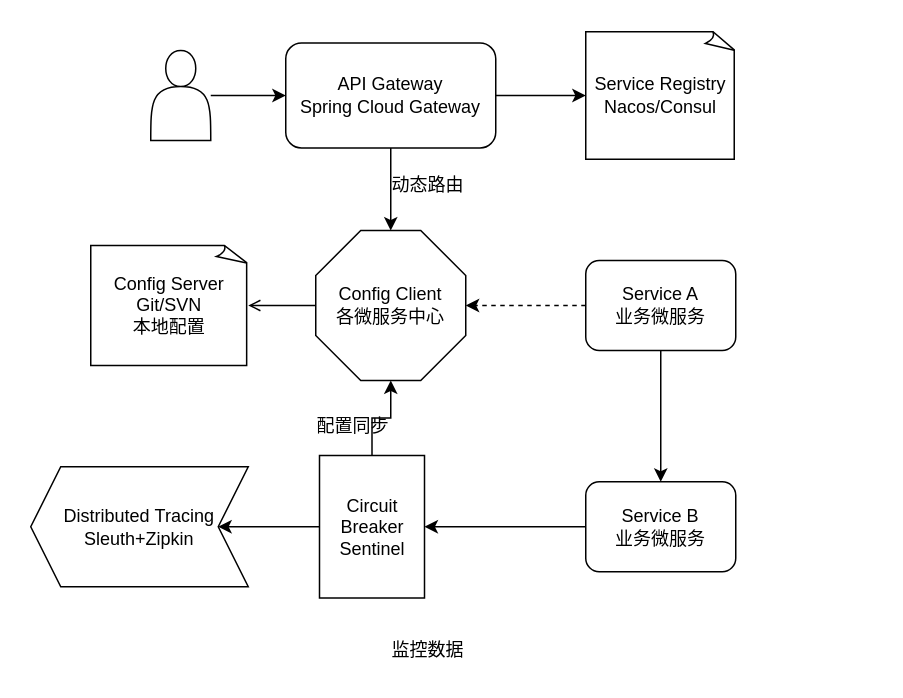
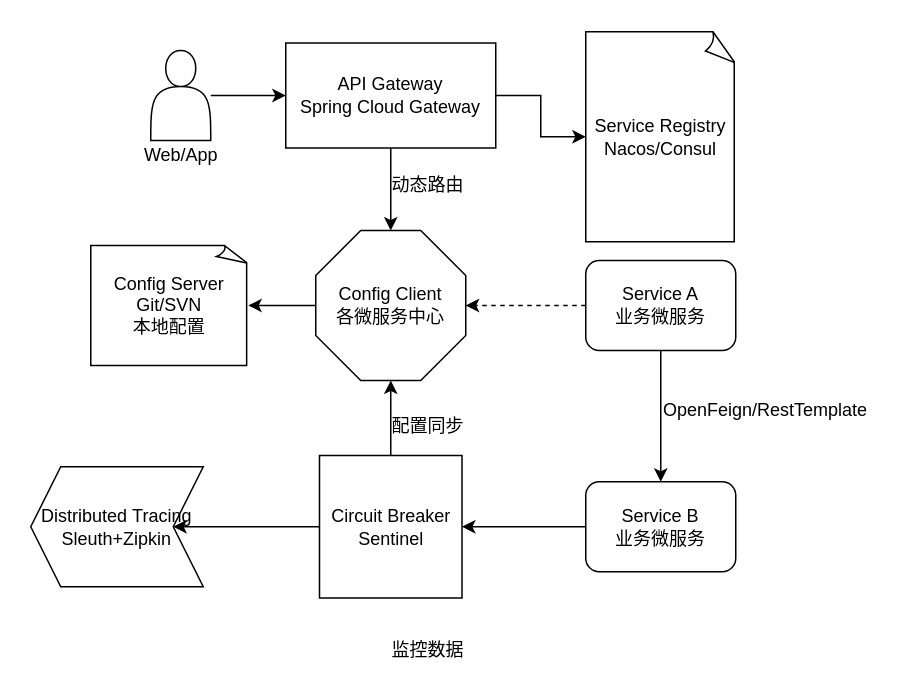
node "API Gateway Spring Cloud Gateway": shape rounded rectangle -> rectangle
node "Service Registry Nacos/Consul": size 150x128 -> 150x210
node "Web/App": added
edge "Config Client 各微服务中心" -> "Config Server Git/SVN 本地配置": arrowhead open -> classic
node "OpenFeign/RestTemplate": added
node "配置同步": moved (353, 427) -> (428, 427)
node "Distributed Tracing Sleuth+Zipkin": size 218x120 -> 173x120
node "Circuit Breaker Sentinel": size 105x143 -> 143x143
